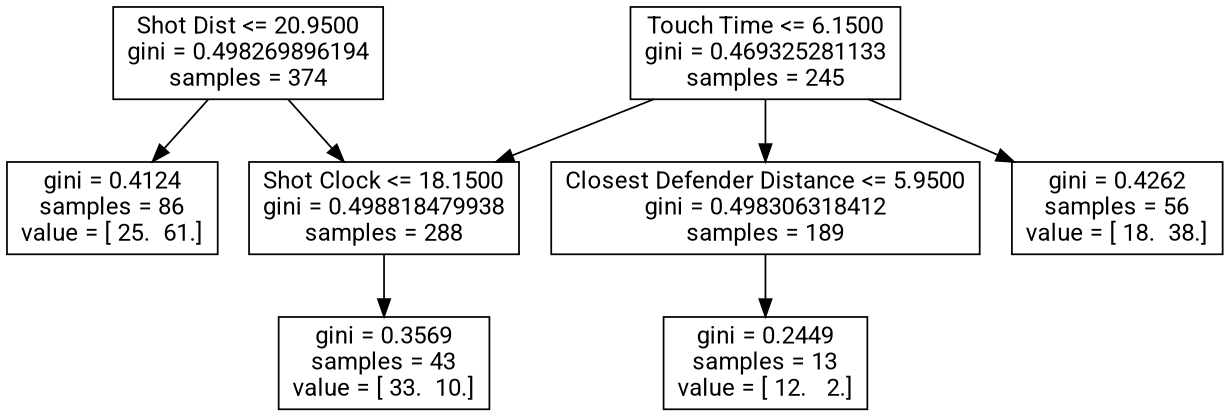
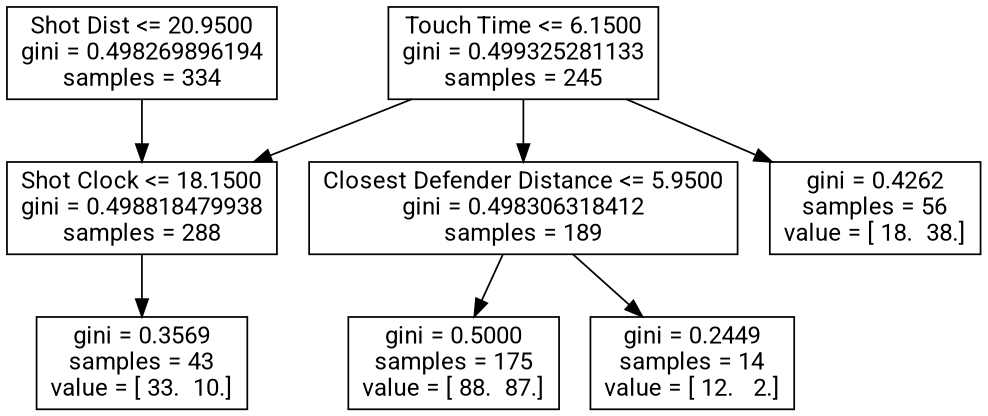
node "Shot Dist <= 20.9500 gini = 0.498269896194 samples = 374": label "Shot Dist <= 20.9500 gini = 0.498269896194 samples = 374" -> "Shot Dist <= 20.9500 gini = 0.498269896194 samples = 334"
node "Touch Time <= 6.1500 gini = 0.469325281133 samples = 245": label "Touch Time <= 6.1500 gini = 0.469325281133 samples = 245" -> "Touch Time <= 6.1500 gini = 0.499325281133 samples = 245"
node "gini = 0.4124 samples = 86 value = [ 25.  61.]": removed
node "gini = 0.5000 samples = 175 value = [ 88.  87.]": added
node "gini = 0.2449 samples = 13 value = [ 12.   2.]": label "gini = 0.2449 samples = 13 value = [ 12.   2.]" -> "gini = 0.2449 samples = 14 value = [ 12.   2.]"
